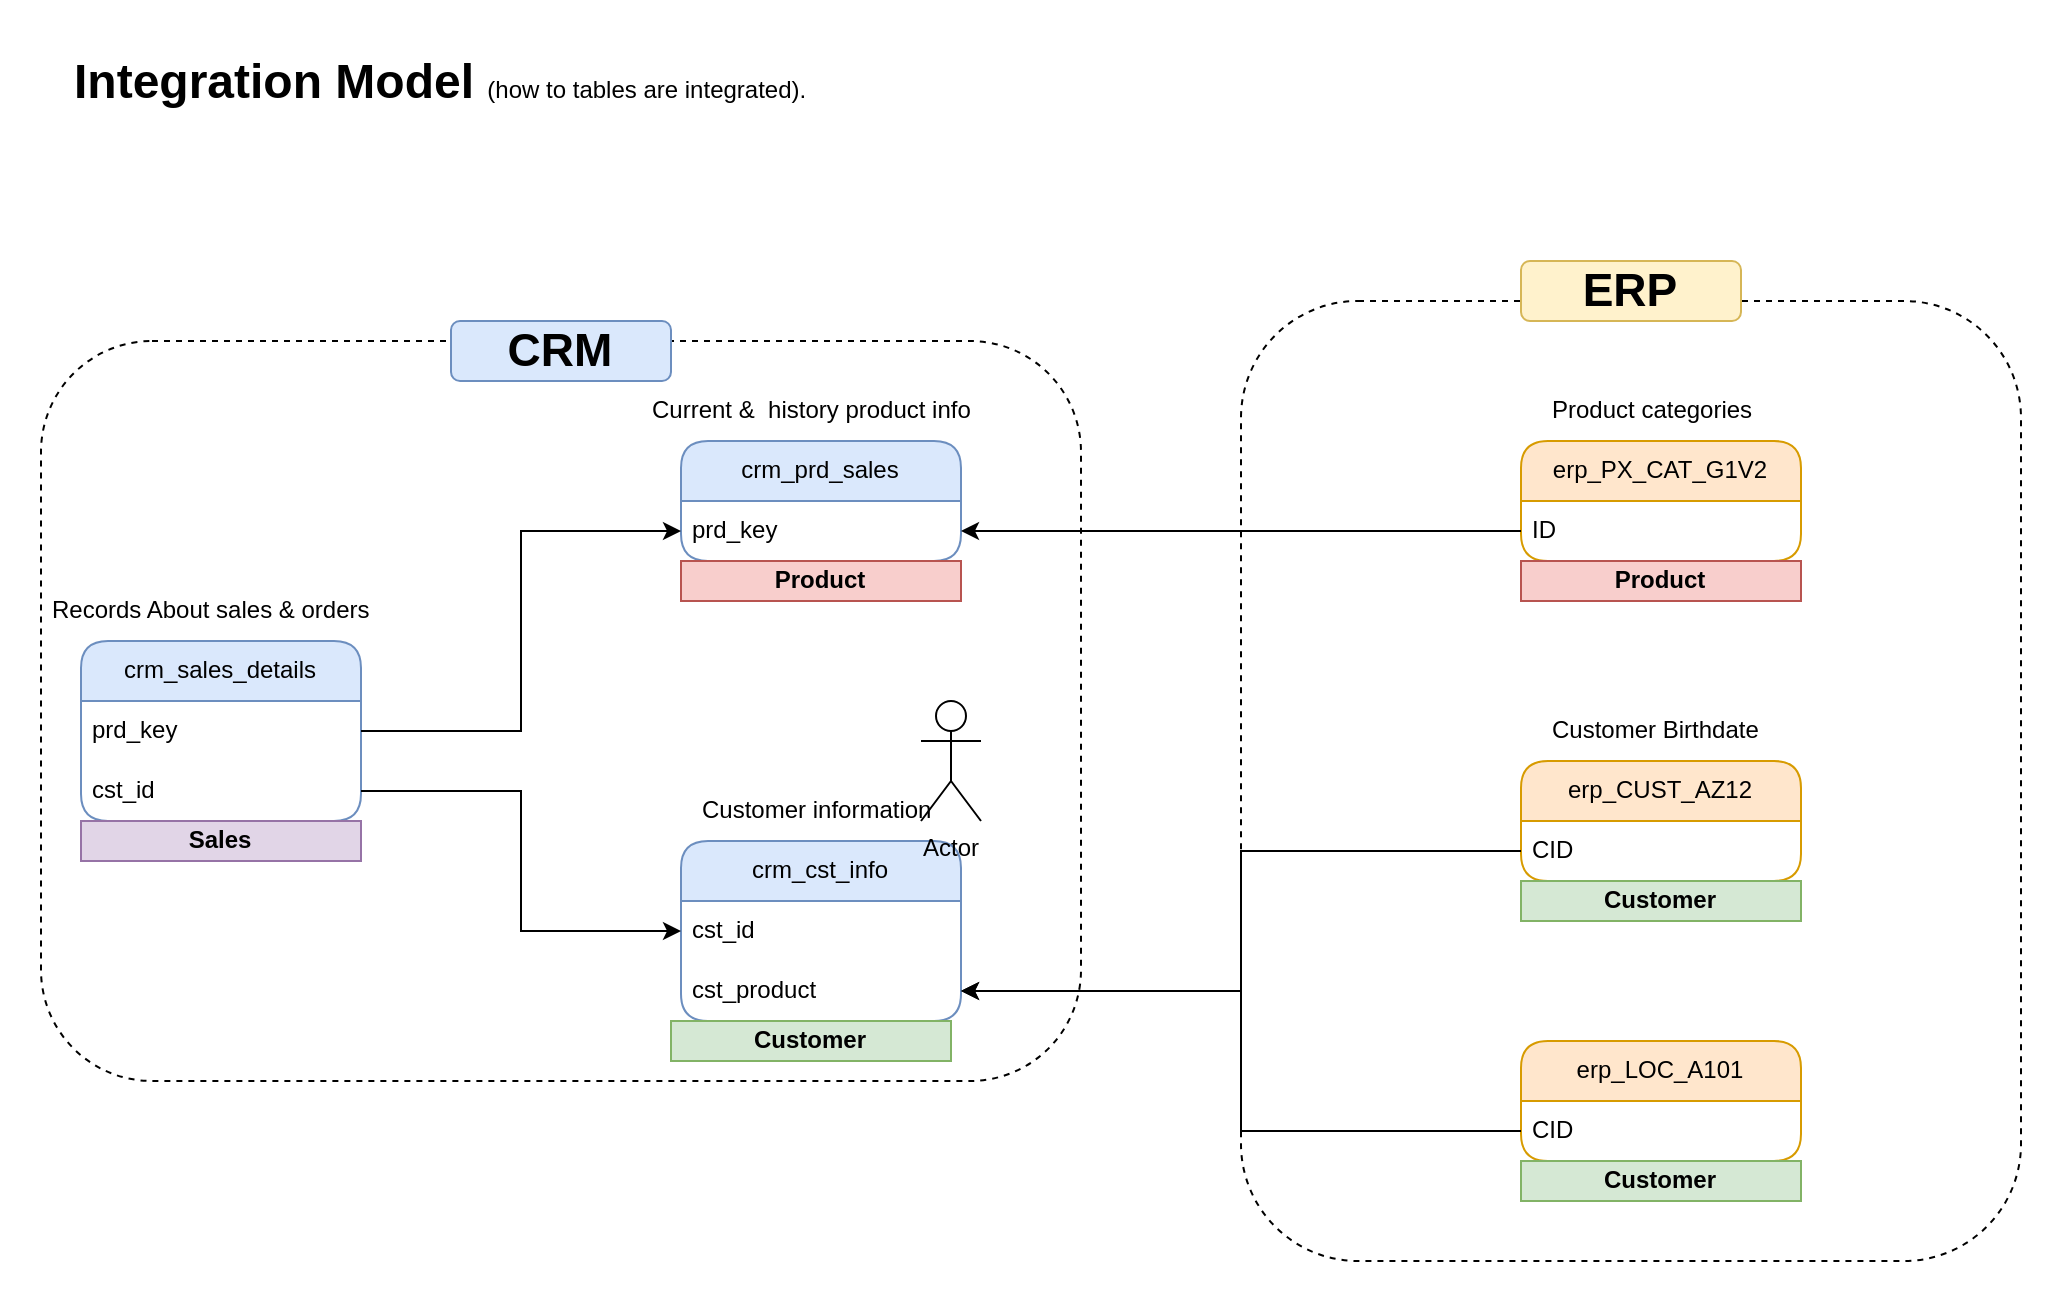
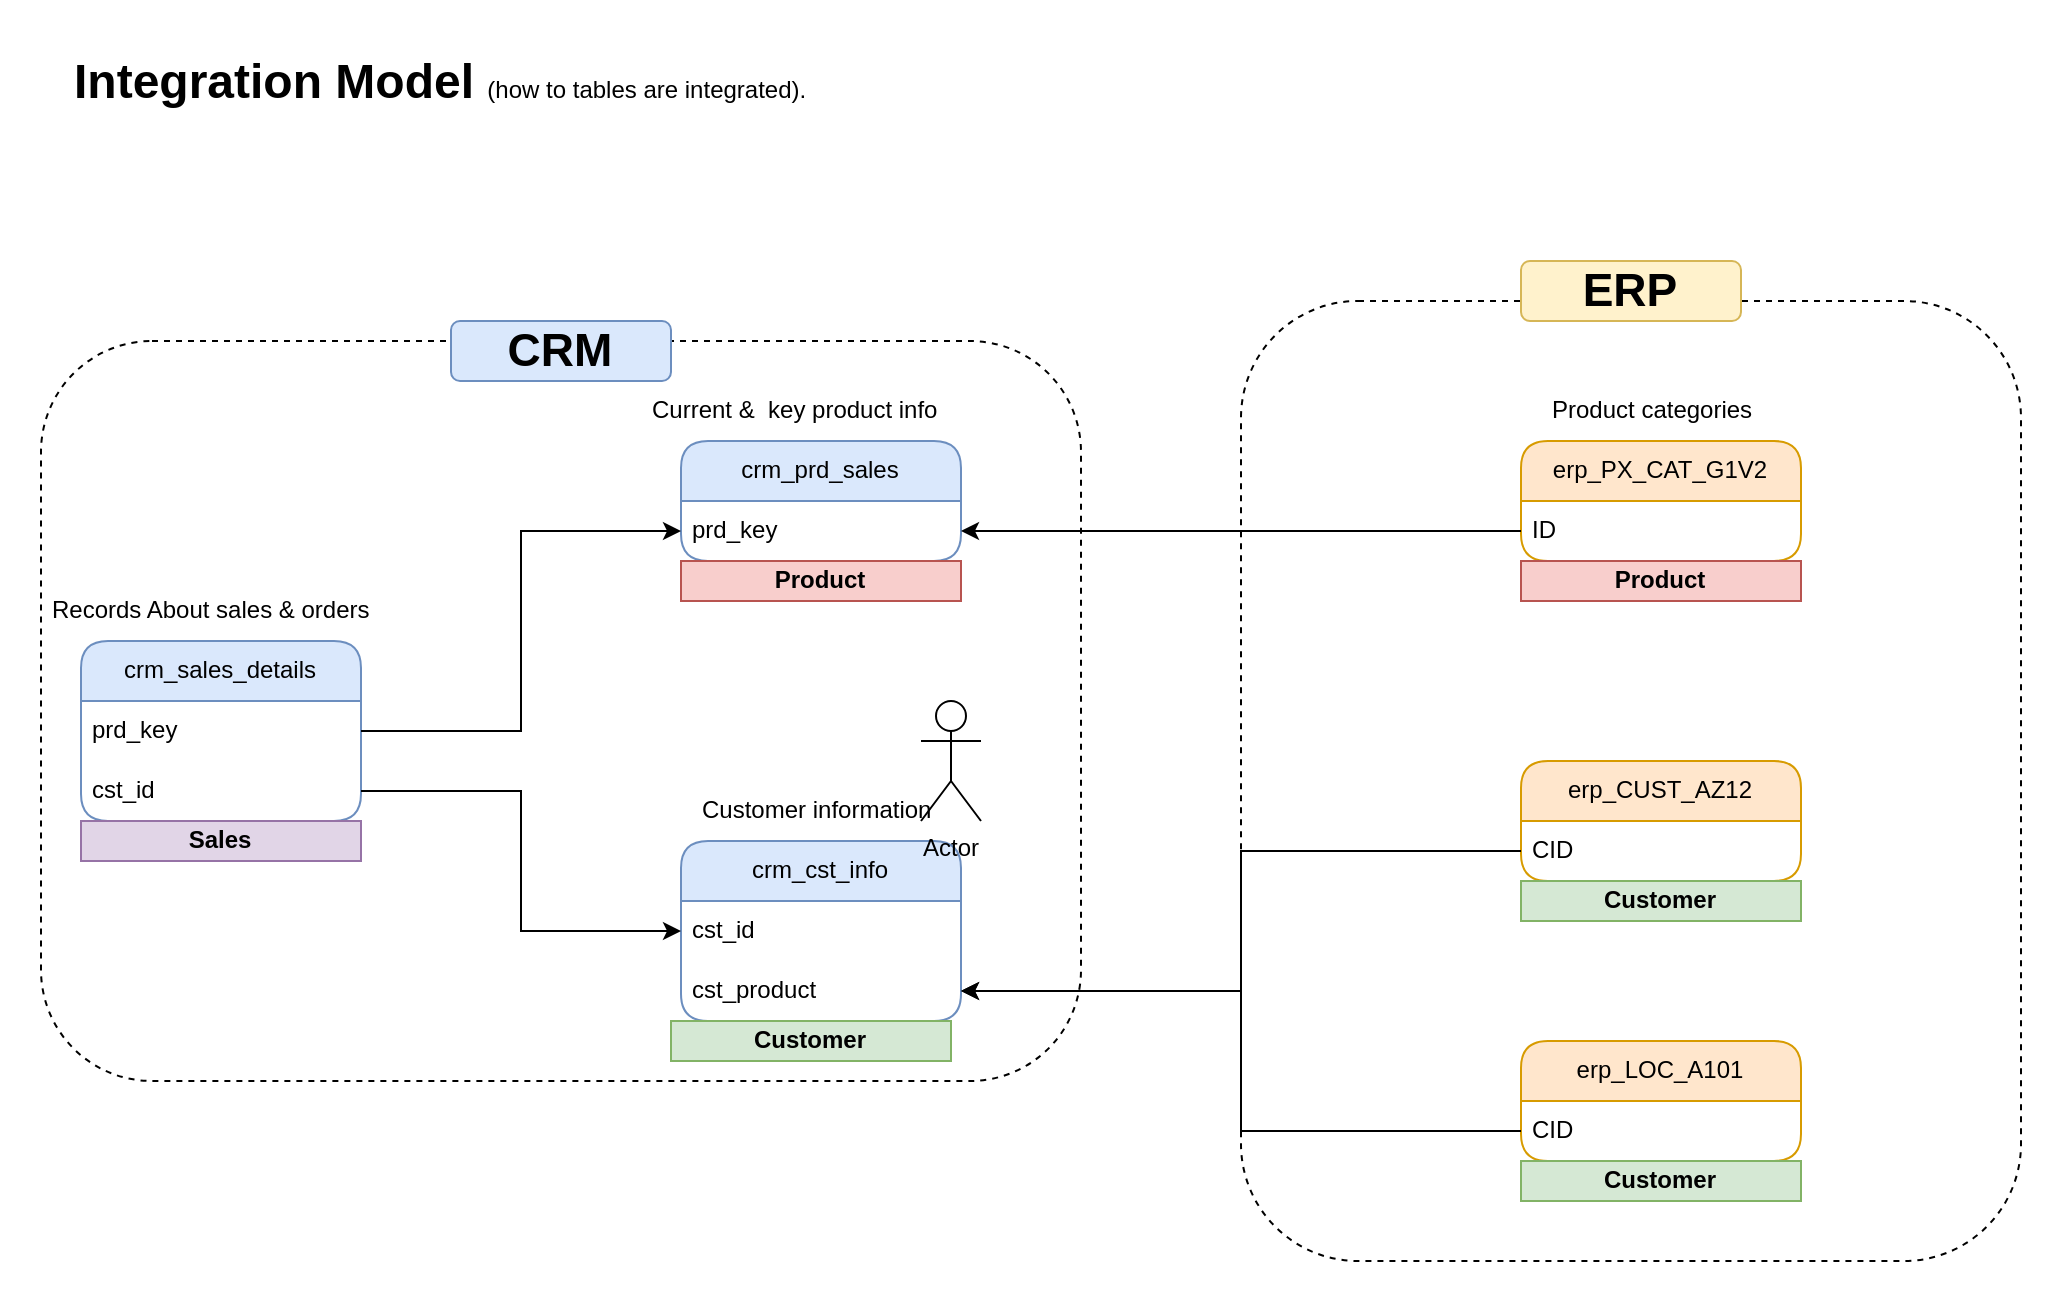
node "Current & history product info": label "Current & history product info" -> "Current & key product info"
node "Customer Birthdate": removed
